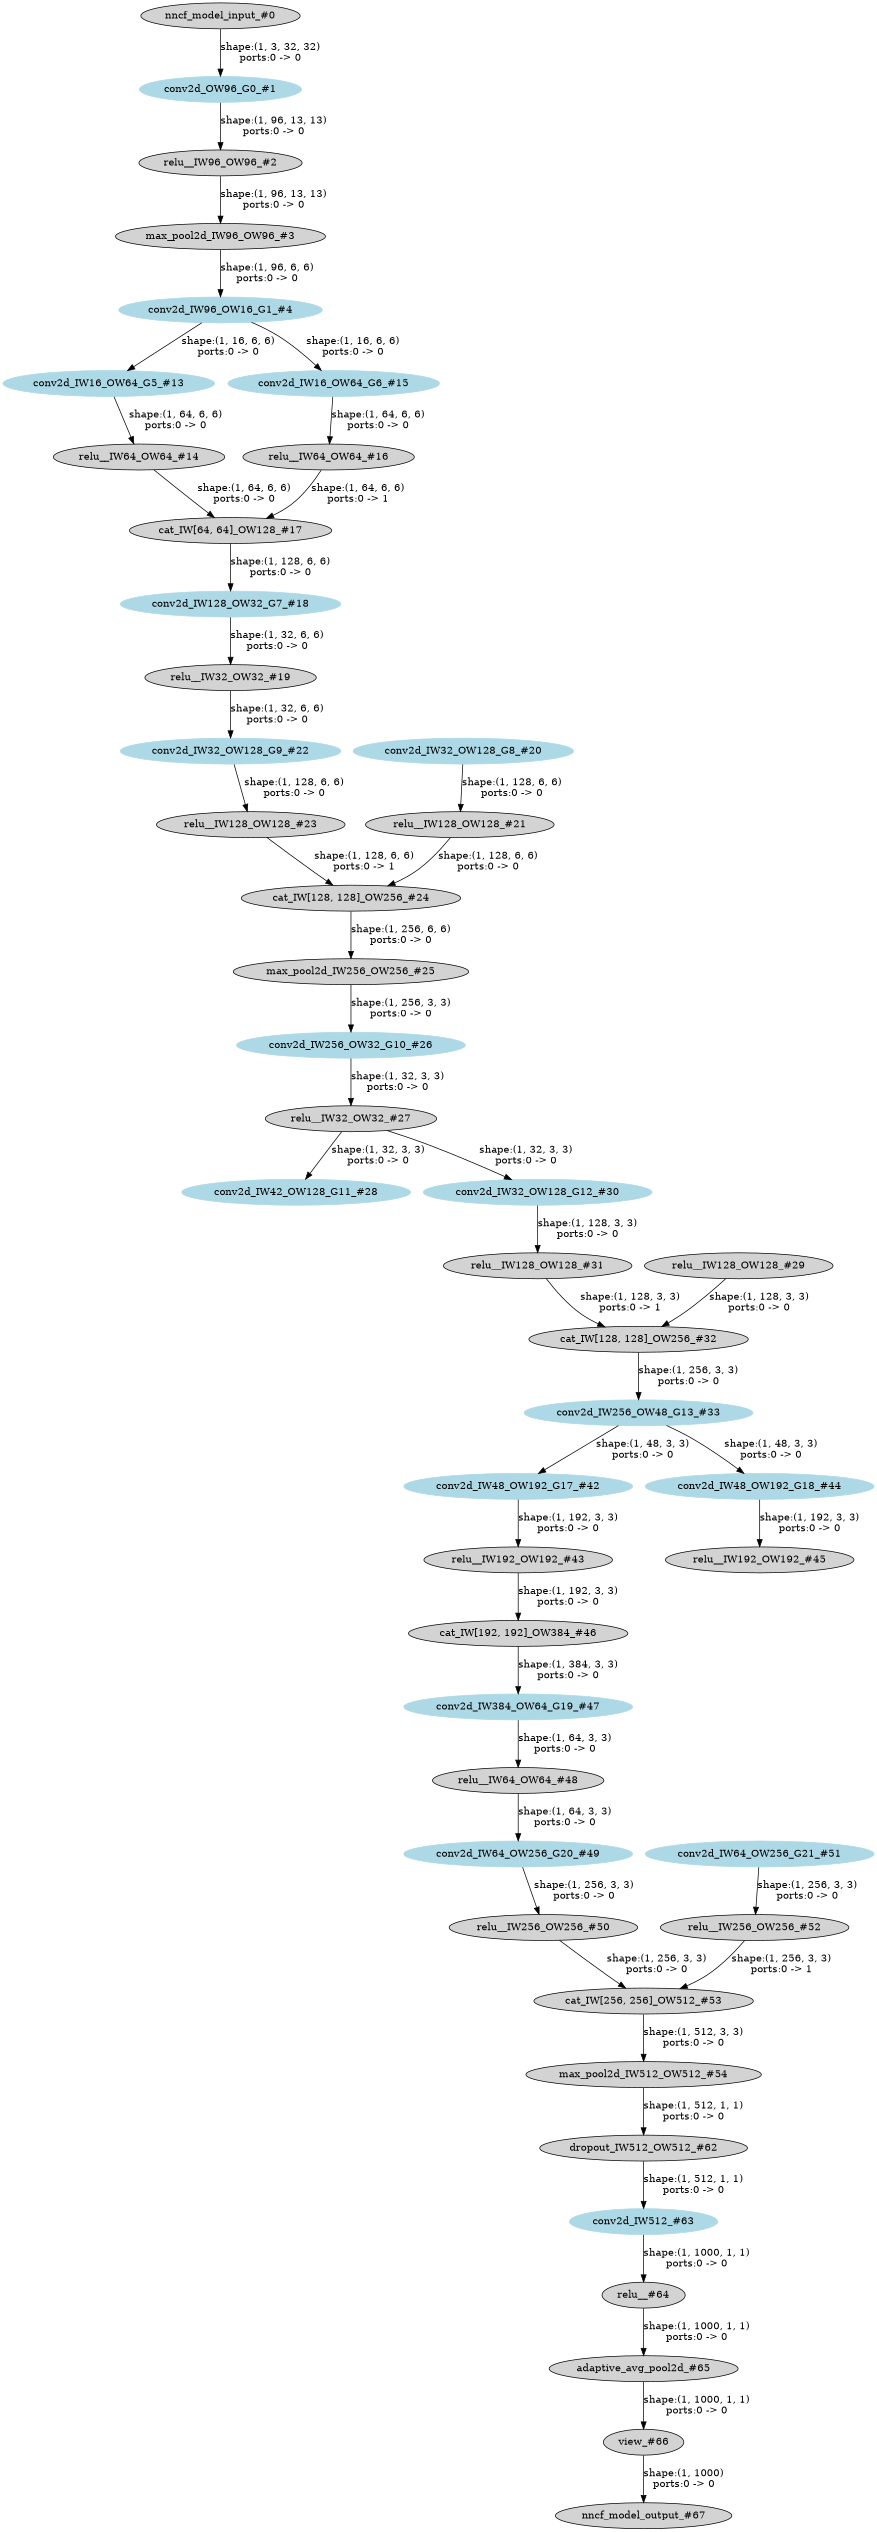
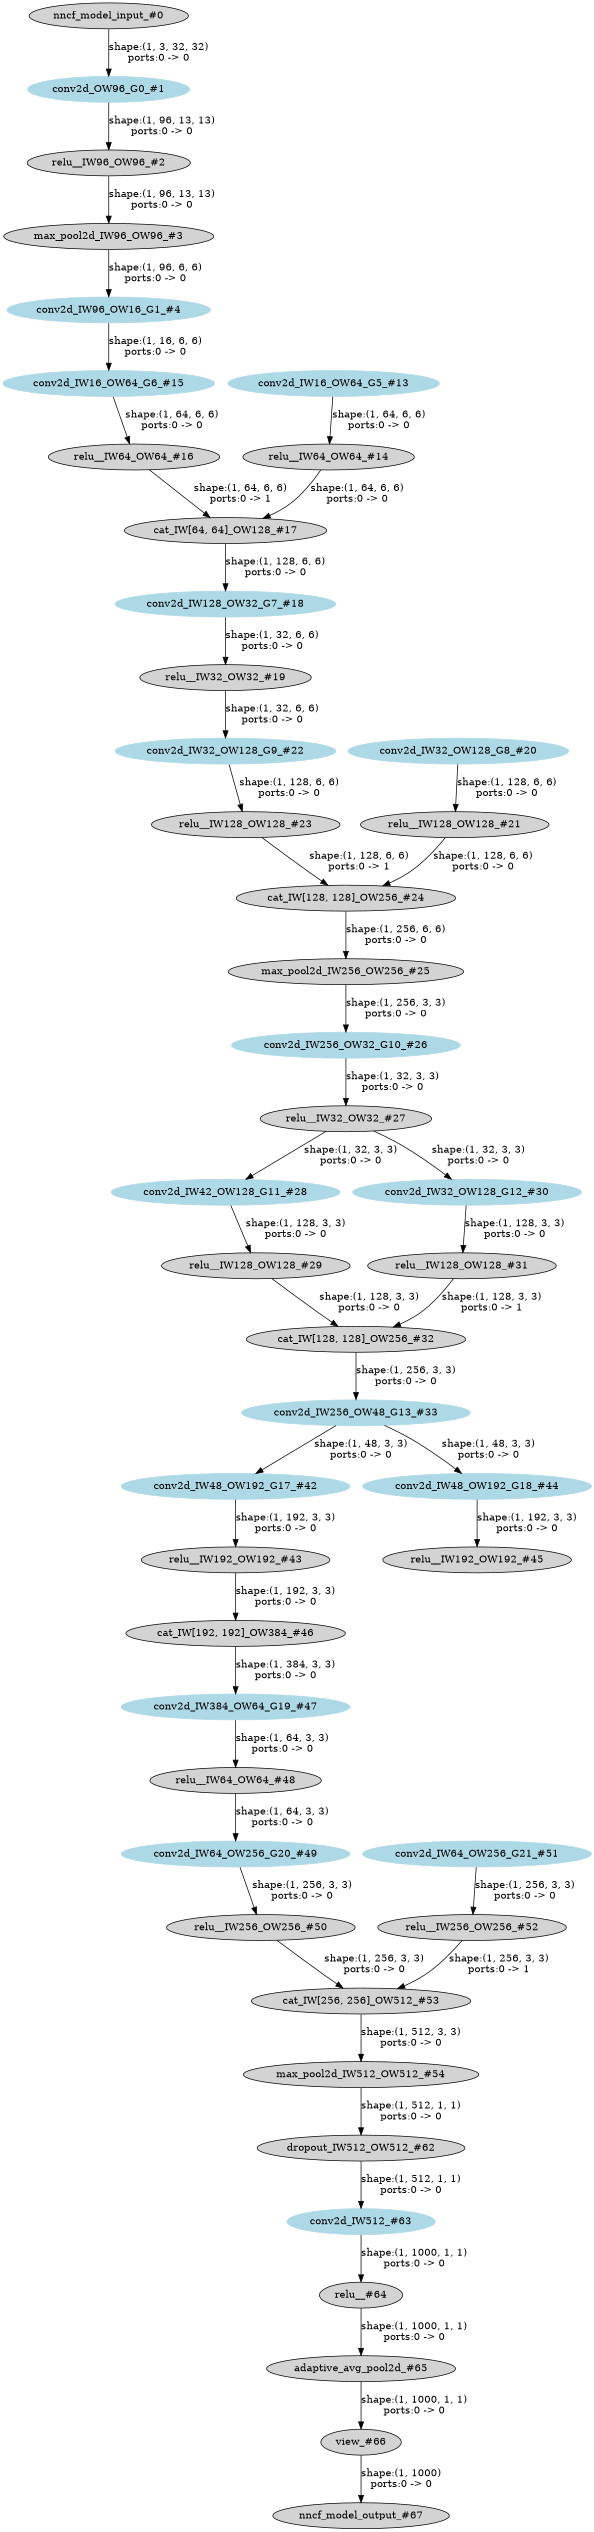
edge "conv2d_IW96_OW16_G1_#4" -> "conv2d_IW16_OW64_G5_#13": removed, label "shape:(1, 16, 6, 6) ports:0 -> 0"
edge "conv2d_IW42_OW128_G11_#28" -> "relu__IW128_OW128_#29": added, label "shape:(1, 128, 3, 3) ports:0 -> 0"
